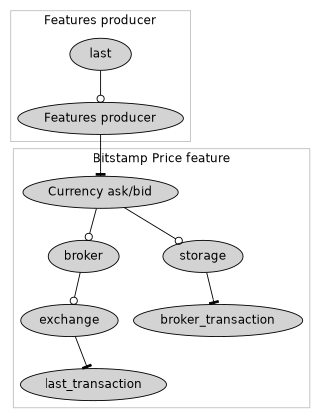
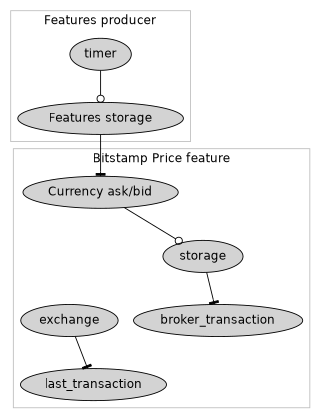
node "last": label "last" -> "timer"
node "Features producer": label "Features producer" -> "Features storage"
node "broker": removed
